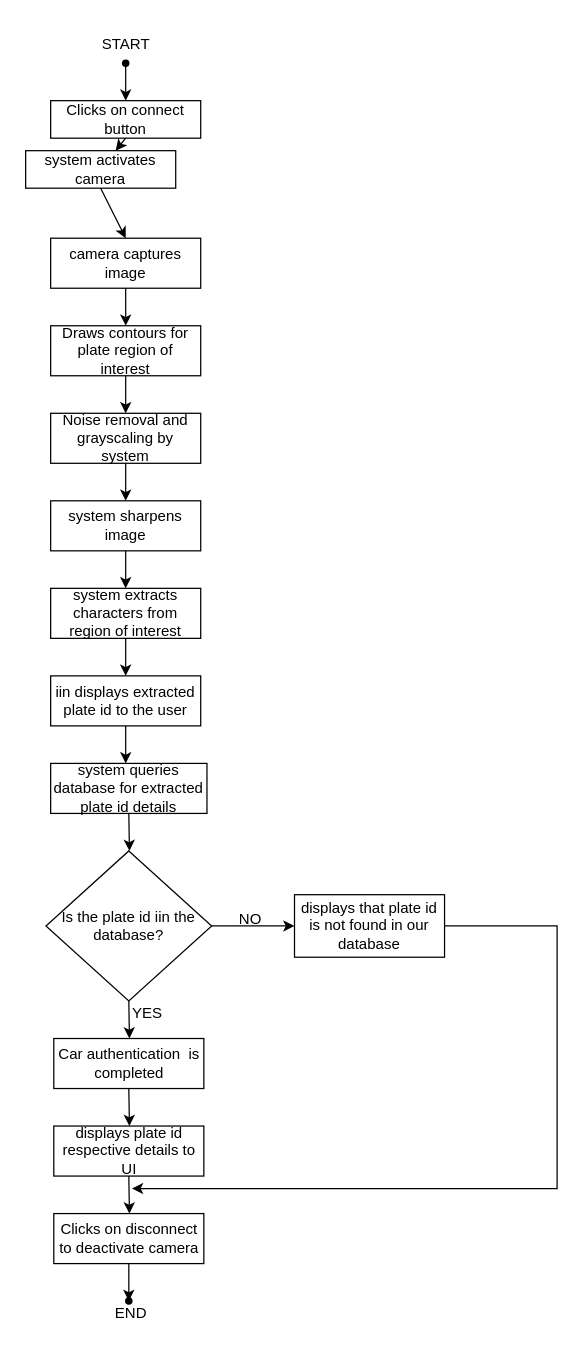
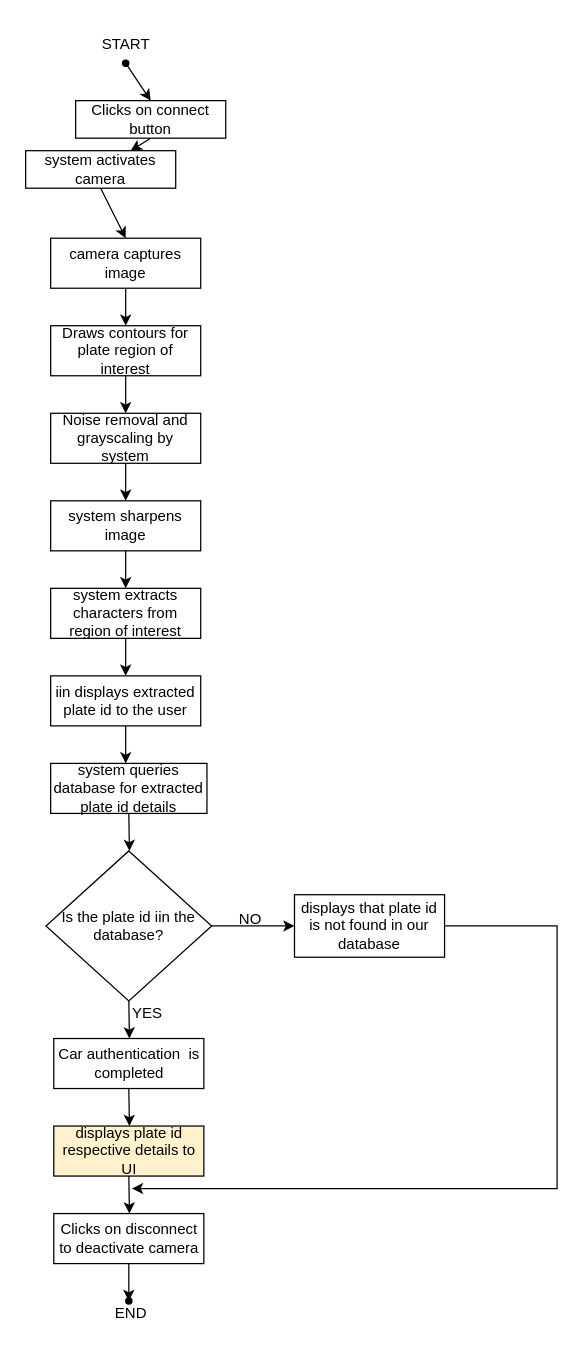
node "Clicks on connect button": moved (126, 119) -> (151, 119)
node "displays plate id respective details to UI": fillcolor #ffffff -> #fff2cc
